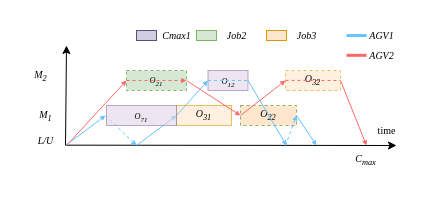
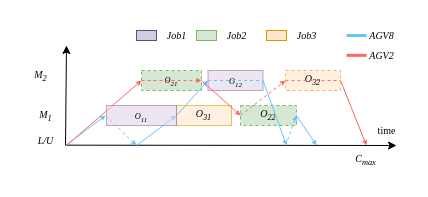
node "Cmax1": label "Cmax1" -> "Job1"
node "AGV1": label "AGV1" -> "AGV8"
node "O21": moved (157, 81) -> (172, 81)
node "O12": size 40x20 -> 55x20
edge "O22" -> "O32": style solid -> dashed
node "O71": label "O71" -> "O11"
node "O22": fillcolor #ffe6cc -> #d5e8d4
